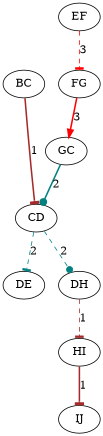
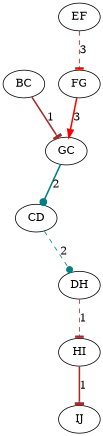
edge "BC" -> "CD": now "BC" -> "GC"
node "DE": removed
